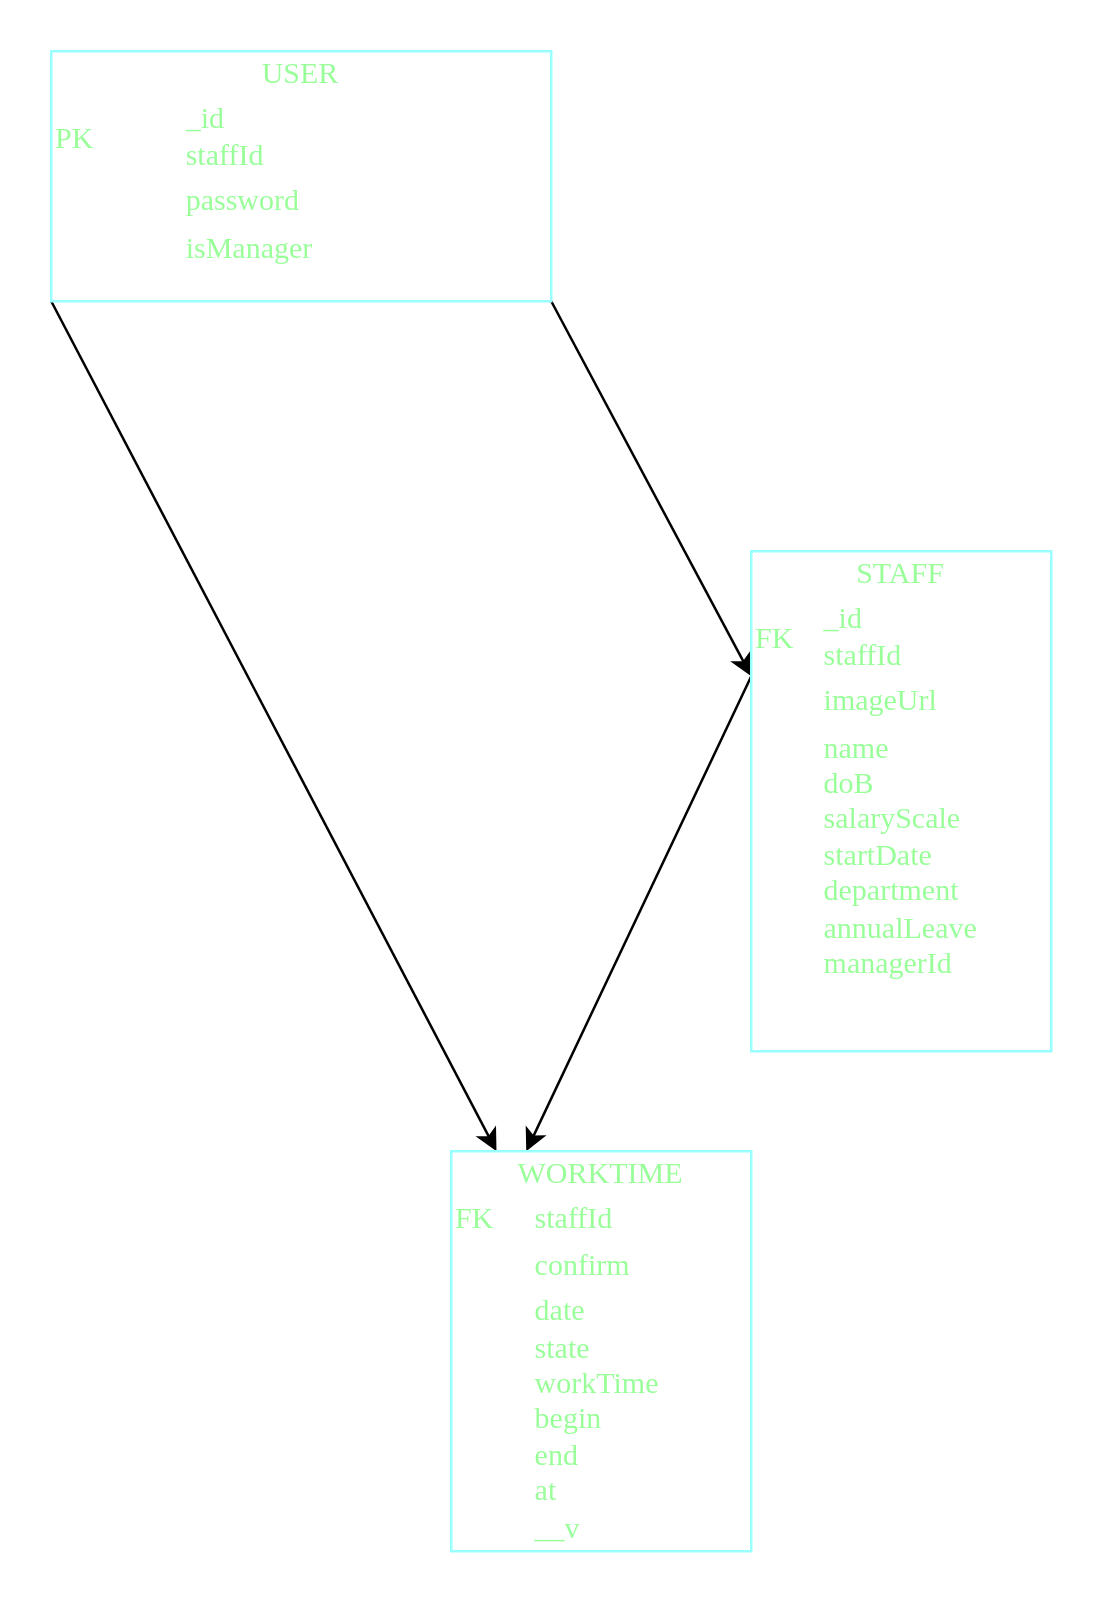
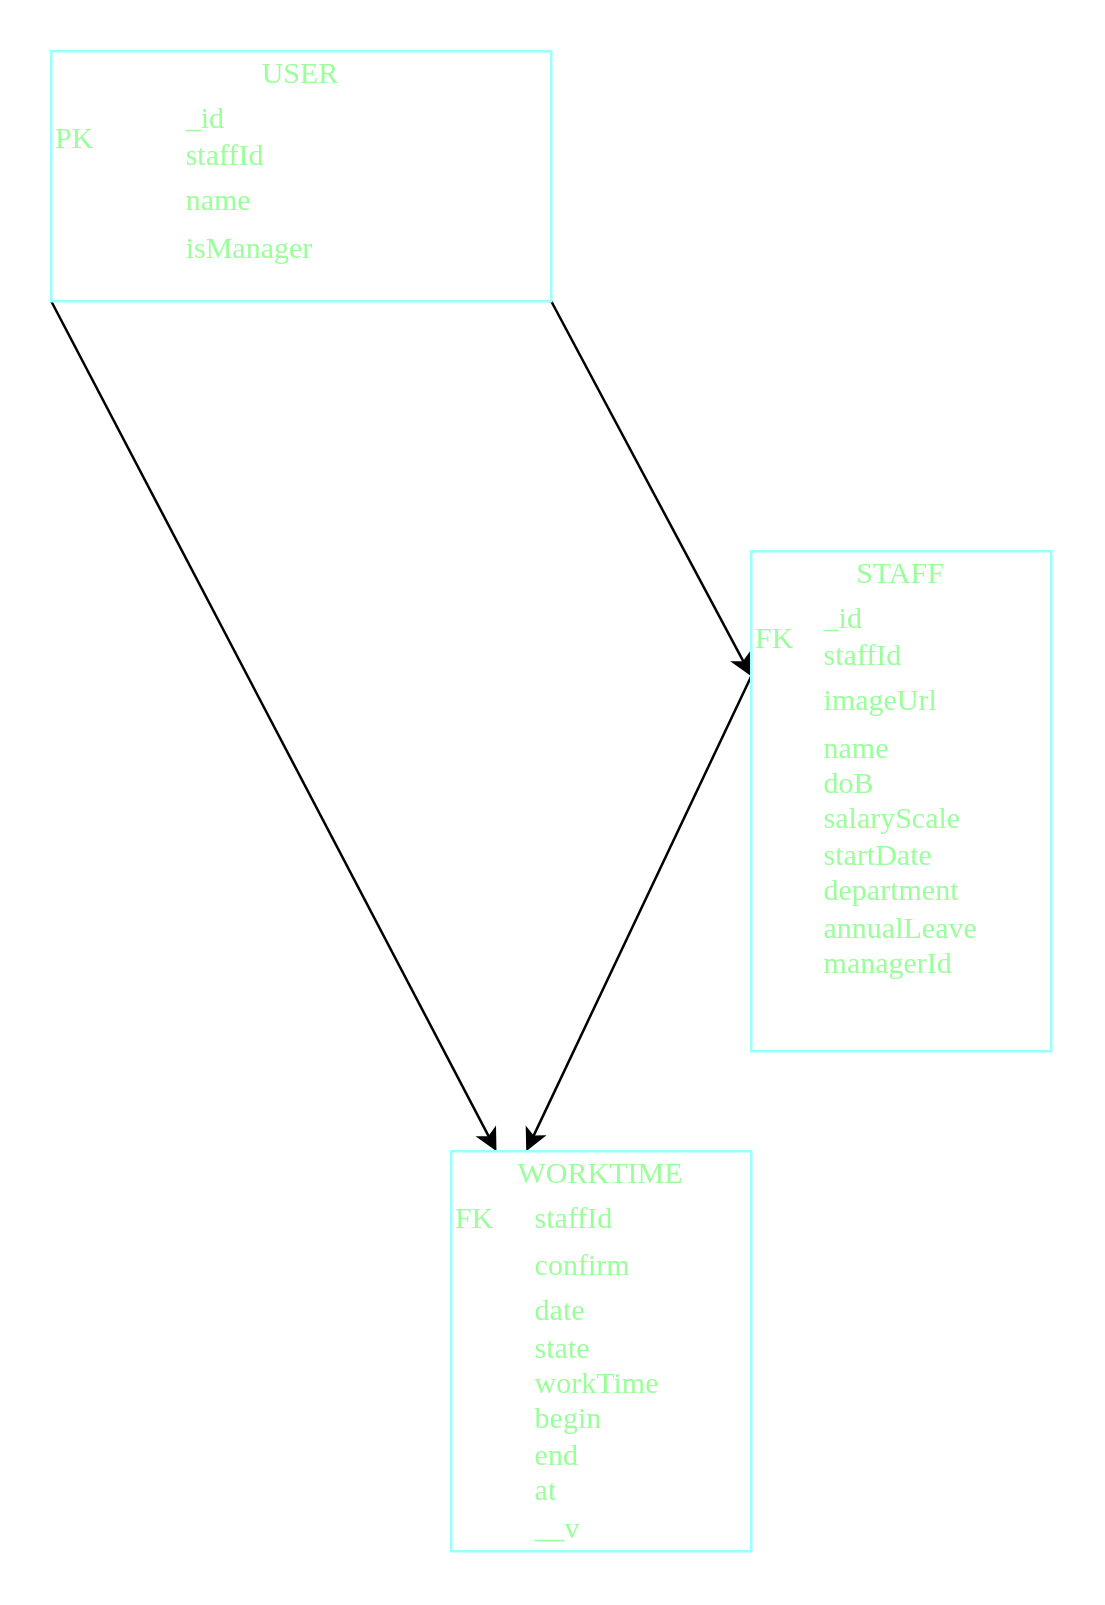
node "USER PK _id staffId password isManager": label "USER PK _id staffId password isManager" -> "USER PK _id staffId name isManager"
